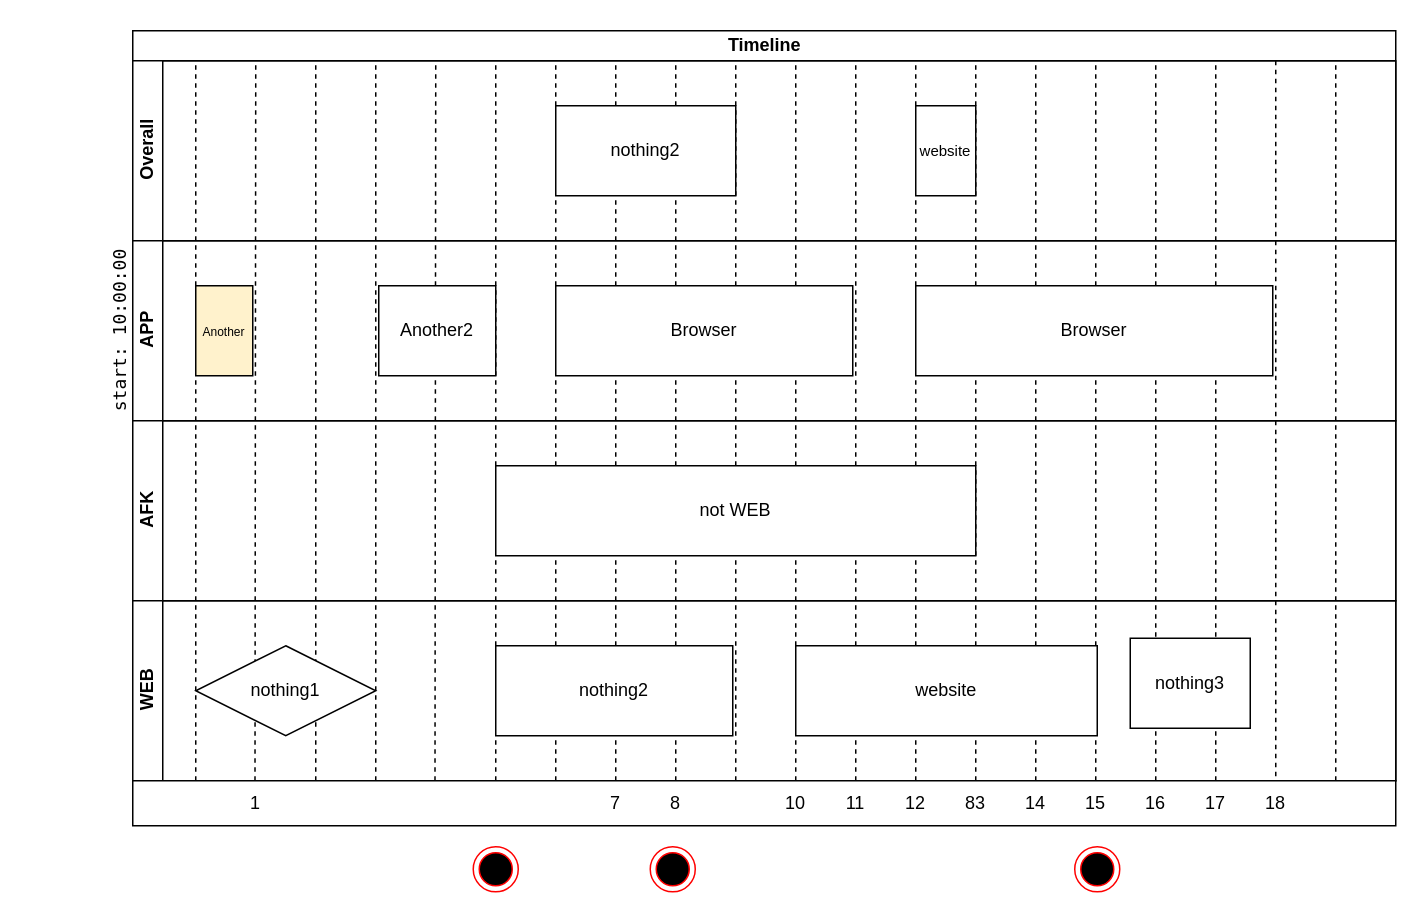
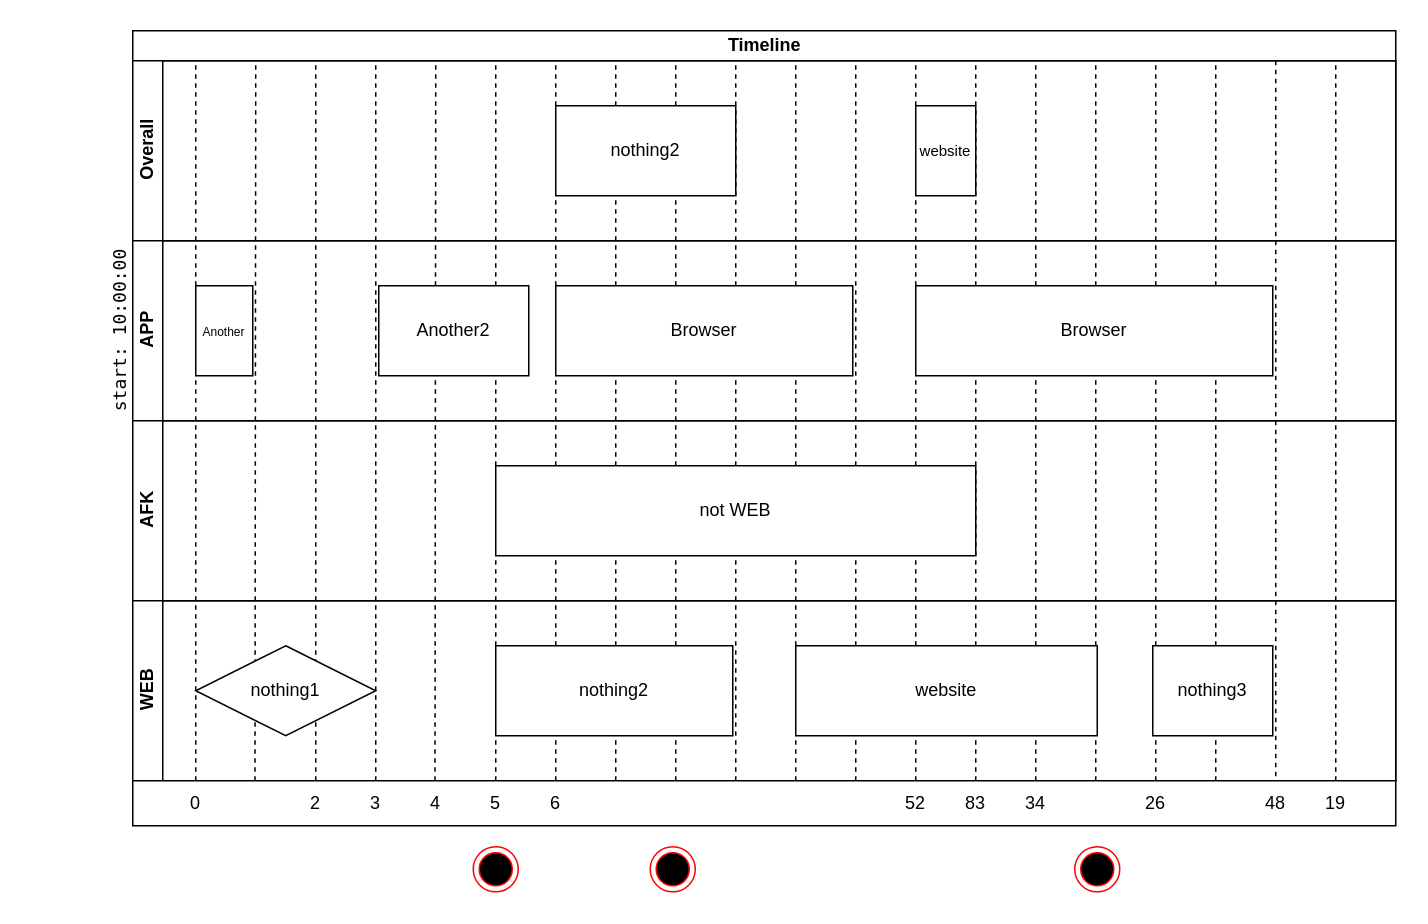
node "Another": fillcolor #fff2cc -> #ffffff
node "Another2": size 117x90 -> 150x90
node "nothing3": moved (1190, 683) -> (1213, 691)
node "0": added
node "1": removed
node "2": added
node "3": added
node "4": added
node "5": added
node "6": added
node "7": removed
node "8": removed
node "10": removed
node "11": removed
node "12": label "12" -> "52"
node "14": label "14" -> "34"
node "15": removed
node "16": label "16" -> "26"
node "17": removed
node "18": label "18" -> "48"
node "19": added
